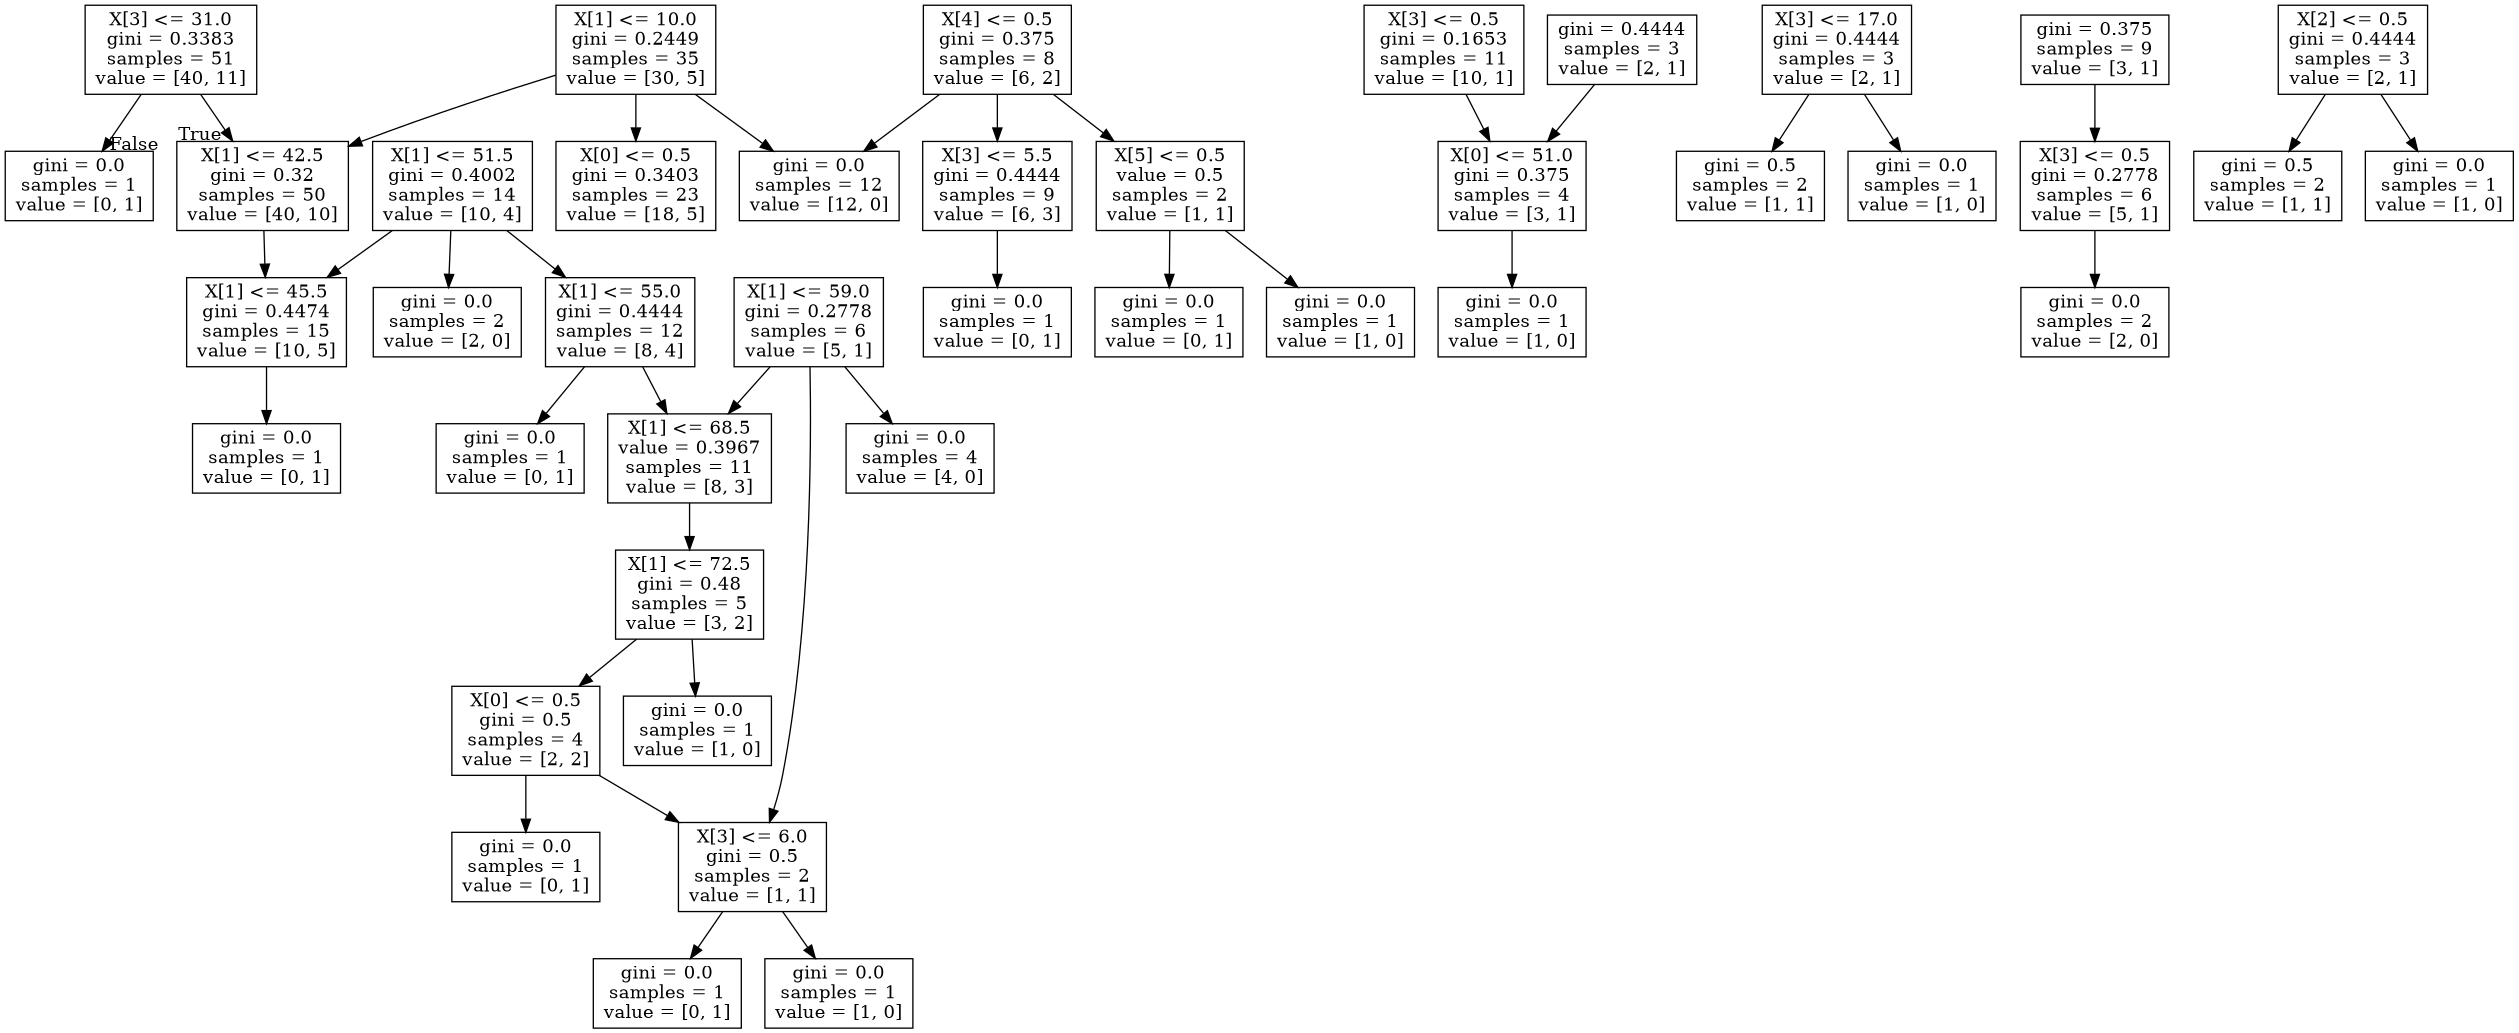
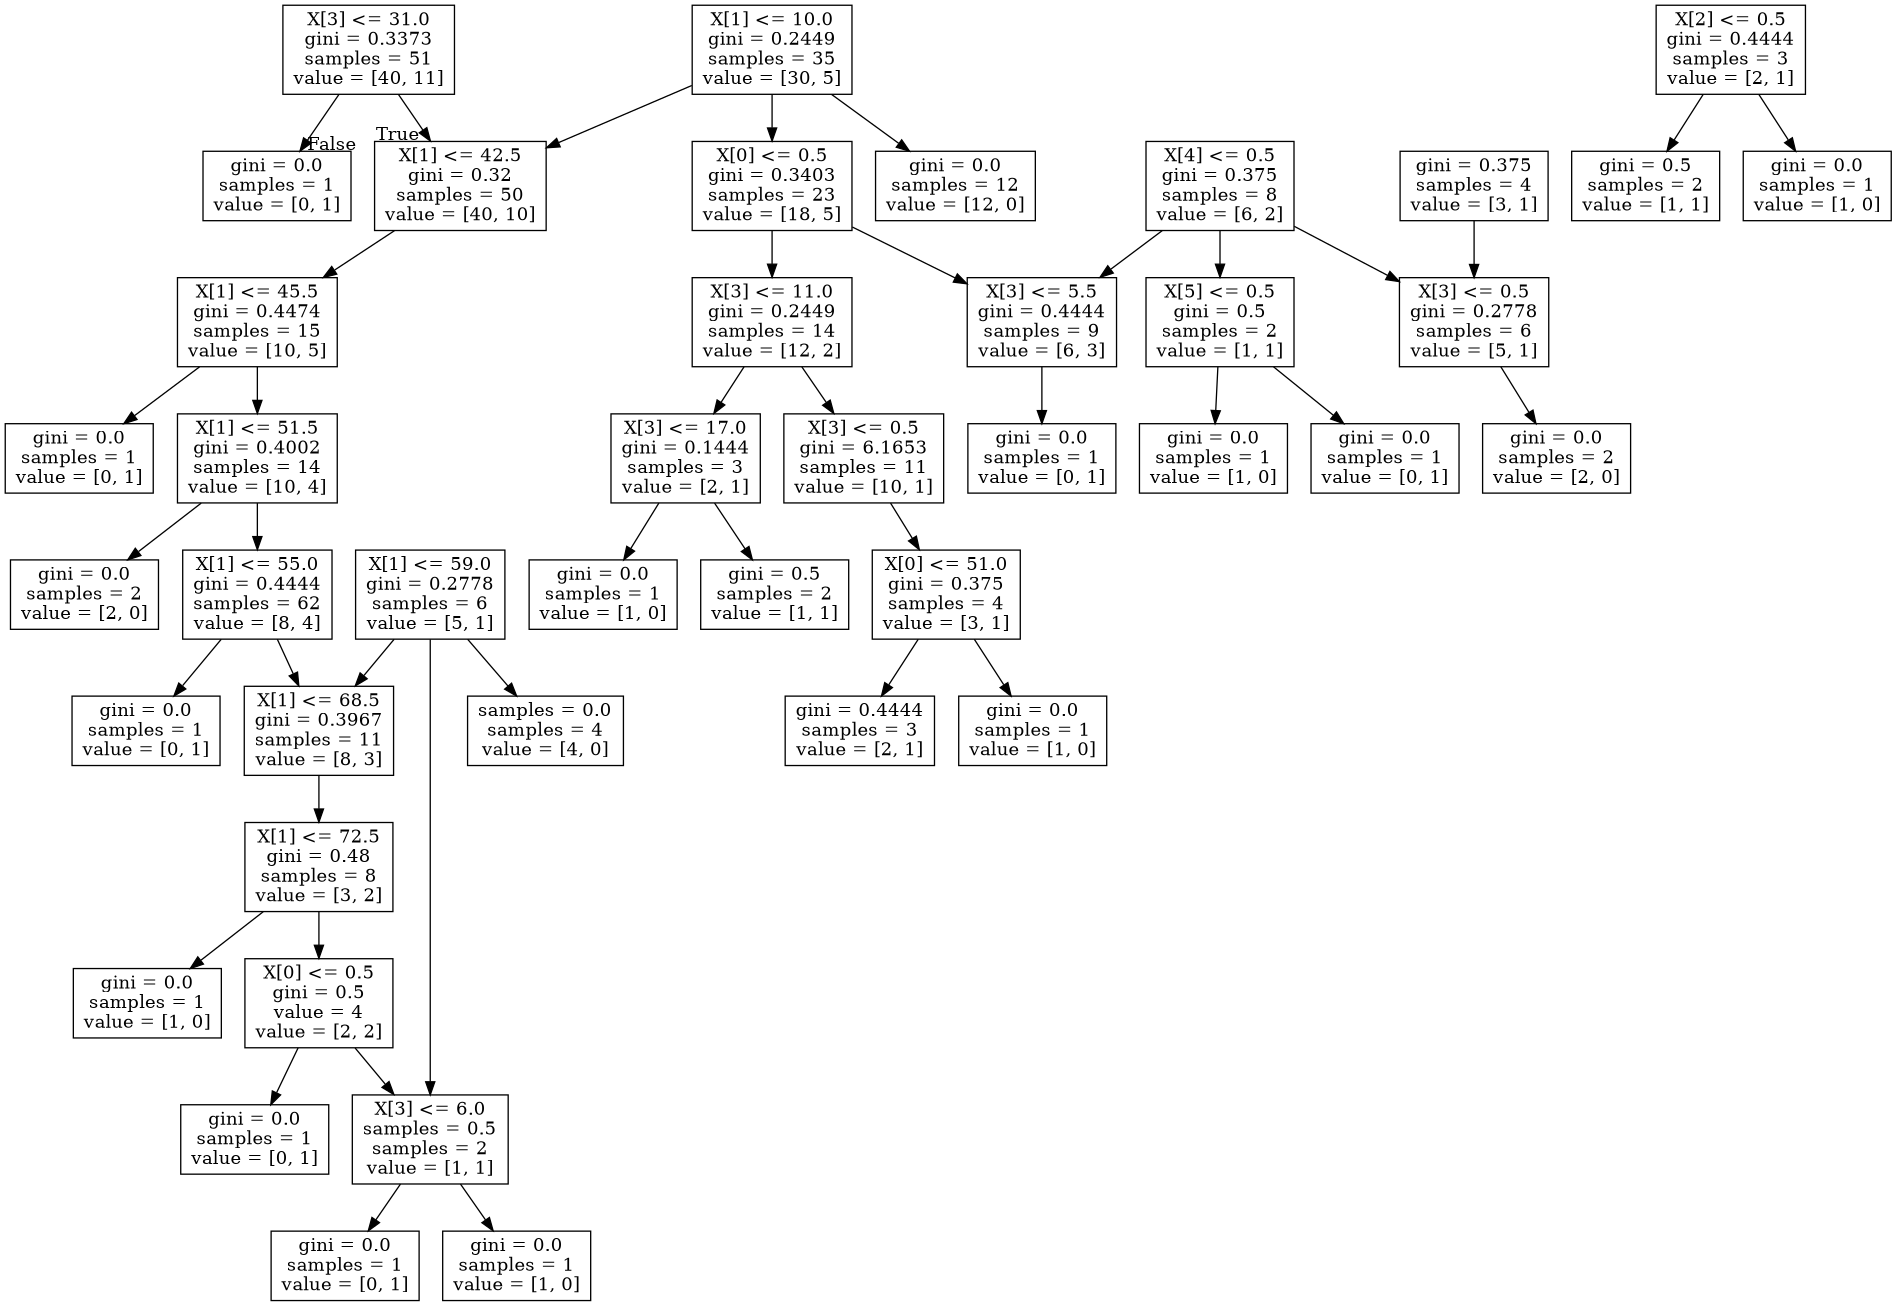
node "X[3] <= 31.0 gini = 0.3383 samples = 51 value = [40, 11]": label "X[3] <= 31.0 gini = 0.3383 samples = 51 value = [40, 11]" -> "X[3] <= 31.0 gini = 0.3373 samples = 51 value = [40, 11]"
node "X[3] <= 0.5 gini = 0.1653 samples = 11 value = [10, 1]": label "X[3] <= 0.5 gini = 0.1653 samples = 11 value = [10, 1]" -> "X[3] <= 0.5 gini = 6.1653 samples = 11 value = [10, 1]"
node "X[3] <= 17.0 gini = 0.4444 samples = 3 value = [2, 1]": label "X[3] <= 17.0 gini = 0.4444 samples = 3 value = [2, 1]" -> "X[3] <= 17.0 gini = 0.1444 samples = 3 value = [2, 1]"
node "gini = 0.375 samples = 9 value = [3, 1]": label "gini = 0.375 samples = 9 value = [3, 1]" -> "gini = 0.375 samples = 4 value = [3, 1]"
edge "gini = 0.4444 samples = 3 value = [2, 1]" -> "X[0] <= 51.0 gini = 0.375 samples = 4 value = [3, 1]": reversed
edge "X[4] <= 0.5 gini = 0.375 samples = 8 value = [6, 2]" -> "gini = 0.0 samples = 12 value = [12, 0]": now "X[4] <= 0.5 gini = 0.375 samples = 8 value = [6, 2]" -> "X[3] <= 0.5 gini = 0.2778 samples = 6 value = [5, 1]"
node "X[5] <= 0.5 value = 0.5 samples = 2 value = [1, 1]": label "X[5] <= 0.5 value = 0.5 samples = 2 value = [1, 1]" -> "X[5] <= 0.5 gini = 0.5 samples = 2 value = [1, 1]"
edge "X[1] <= 51.5 gini = 0.4002 samples = 14 value = [10, 4]" -> "X[1] <= 45.5 gini = 0.4474 samples = 15 value = [10, 5]": reversed
edge "X[0] <= 0.5 gini = 0.3403 samples = 23 value = [18, 5]" -> "X[3] <= 5.5 gini = 0.4444 samples = 9 value = [6, 3]": added
node "X[1] <= 55.0 gini = 0.4444 samples = 12 value = [8, 4]": label "X[1] <= 55.0 gini = 0.4444 samples = 12 value = [8, 4]" -> "X[1] <= 55.0 gini = 0.4444 samples = 62 value = [8, 4]"
node "X[3] <= 11.0 gini = 0.2449 samples = 14 value = [12, 2]": added
node "X[1] <= 68.5 value = 0.3967 samples = 11 value = [8, 3]": label "X[1] <= 68.5 value = 0.3967 samples = 11 value = [8, 3]" -> "X[1] <= 68.5 gini = 0.3967 samples = 11 value = [8, 3]"
node "gini = 0.0 samples = 4 value = [4, 0]": label "gini = 0.0 samples = 4 value = [4, 0]" -> "samples = 0.0 samples = 4 value = [4, 0]"
node "X[1] <= 72.5 gini = 0.48 samples = 5 value = [3, 2]": label "X[1] <= 72.5 gini = 0.48 samples = 5 value = [3, 2]" -> "X[1] <= 72.5 gini = 0.48 samples = 8 value = [3, 2]"
node "X[0] <= 0.5 gini = 0.5 samples = 4 value = [2, 2]": label "X[0] <= 0.5 gini = 0.5 samples = 4 value = [2, 2]" -> "X[0] <= 0.5 gini = 0.5 value = 4 value = [2, 2]"
node "X[3] <= 6.0 gini = 0.5 samples = 2 value = [1, 1]": label "X[3] <= 6.0 gini = 0.5 samples = 2 value = [1, 1]" -> "X[3] <= 6.0 samples = 0.5 samples = 2 value = [1, 1]"
